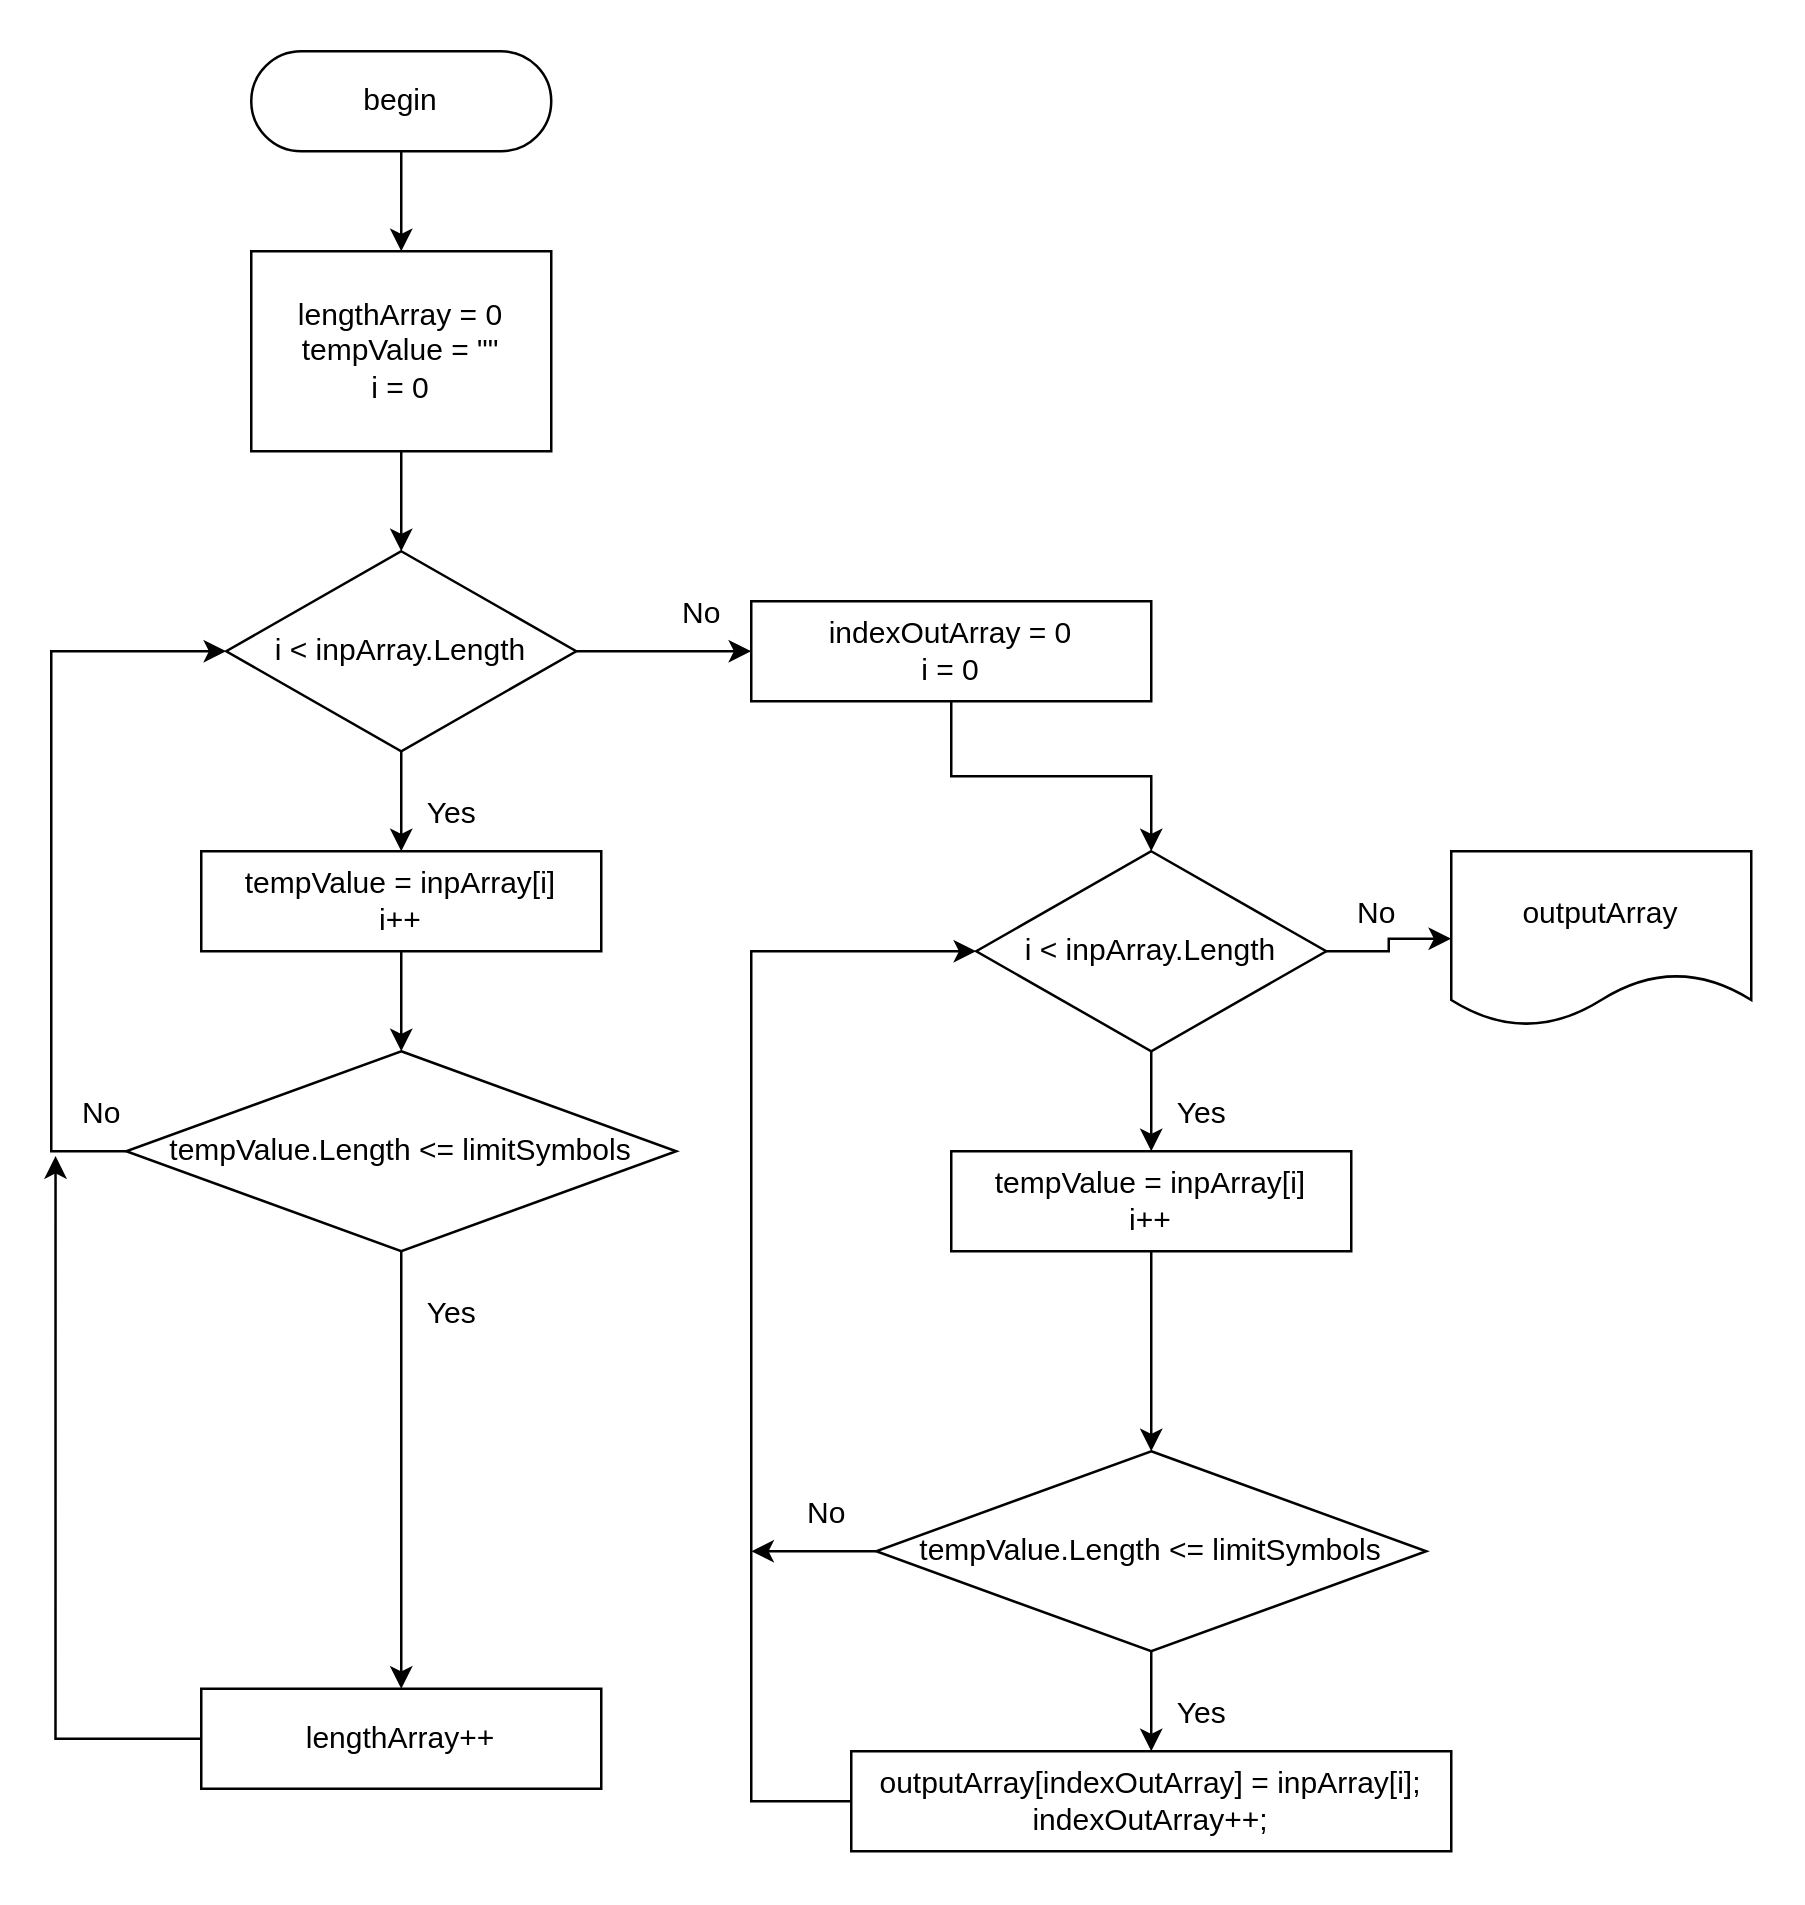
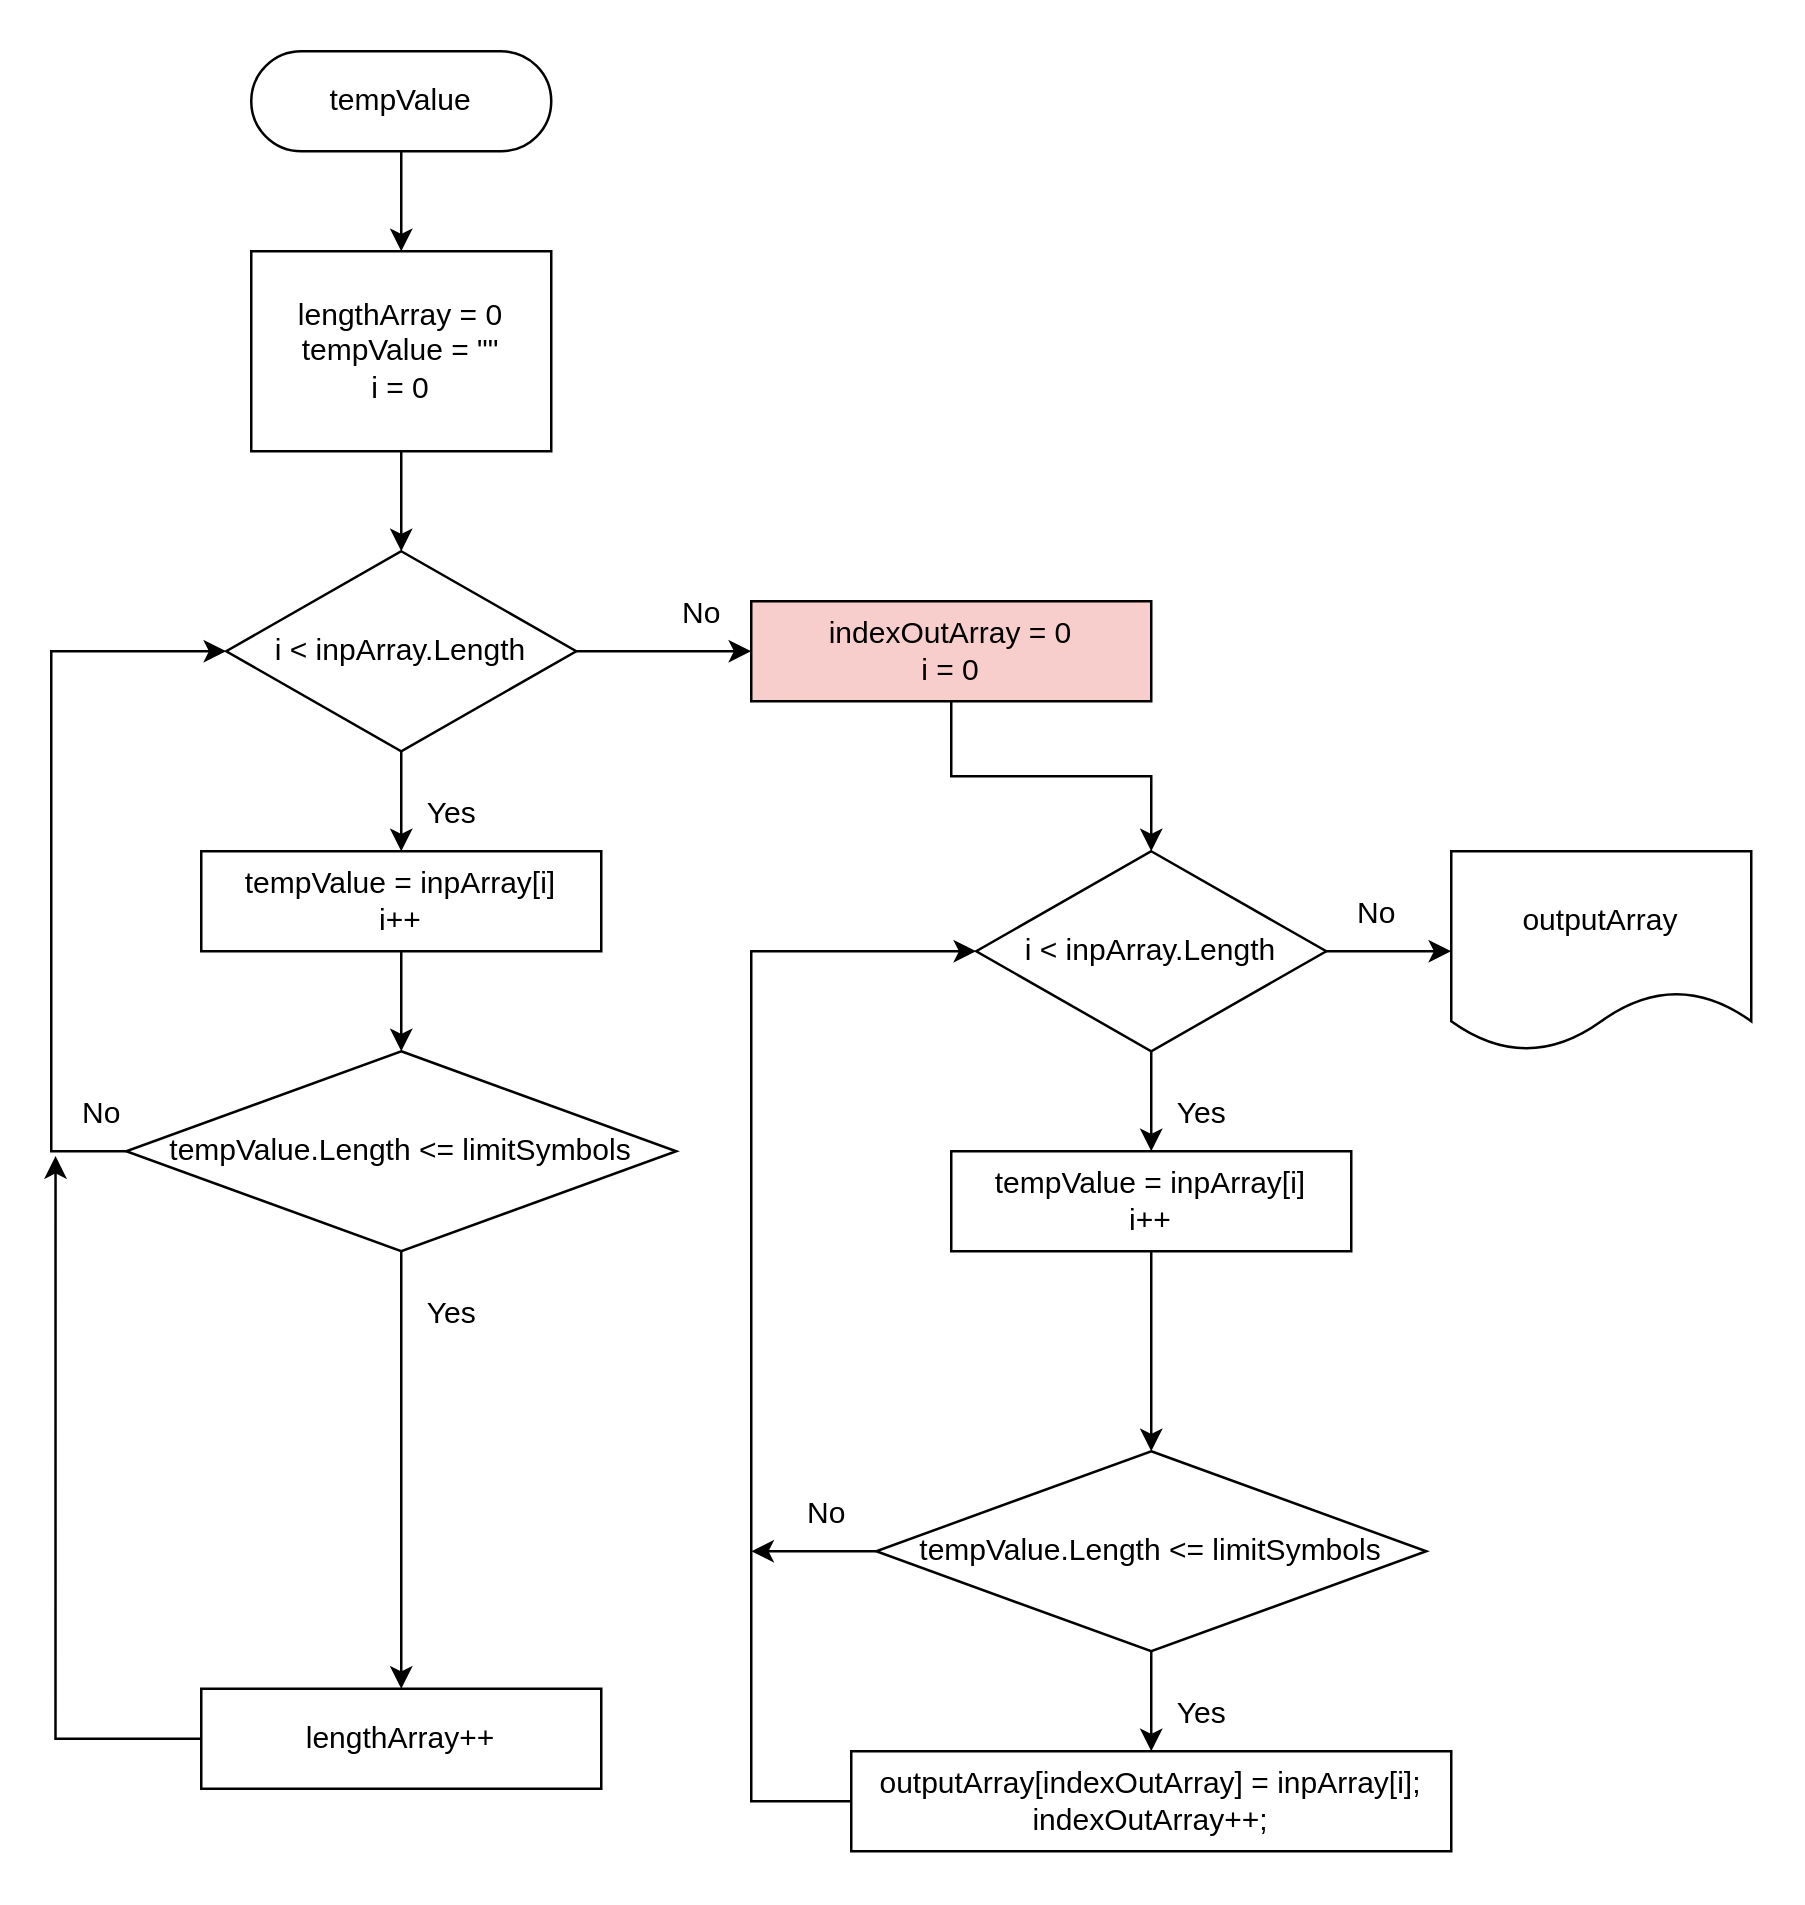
node "begin": label "begin" -> "tempValue"
node "indexOutArray = 0 i = 0": fillcolor #ffffff -> #f8cecc
node "outputArray": size 300x175 -> 300x200
